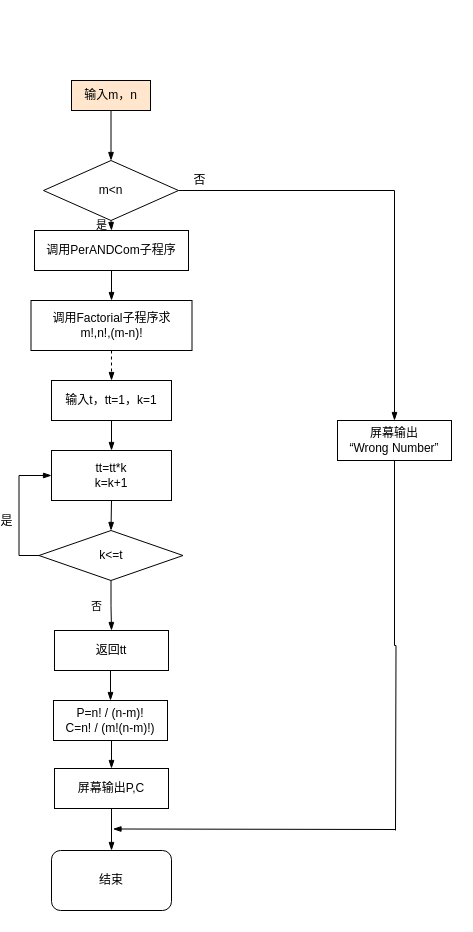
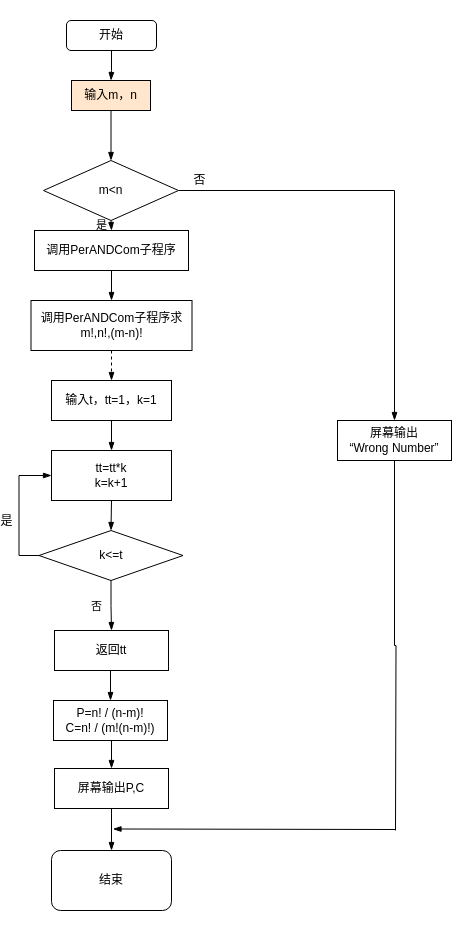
node "开始": added
edge "开始" -> "输入m，n": added
node "调用Factorial子程序求 m!,n!,(m-n)!": label "调用Factorial子程序求 m!,n!,(m-n)!" -> "调用PerANDCom子程序求 m!,n!,(m-n)!"
